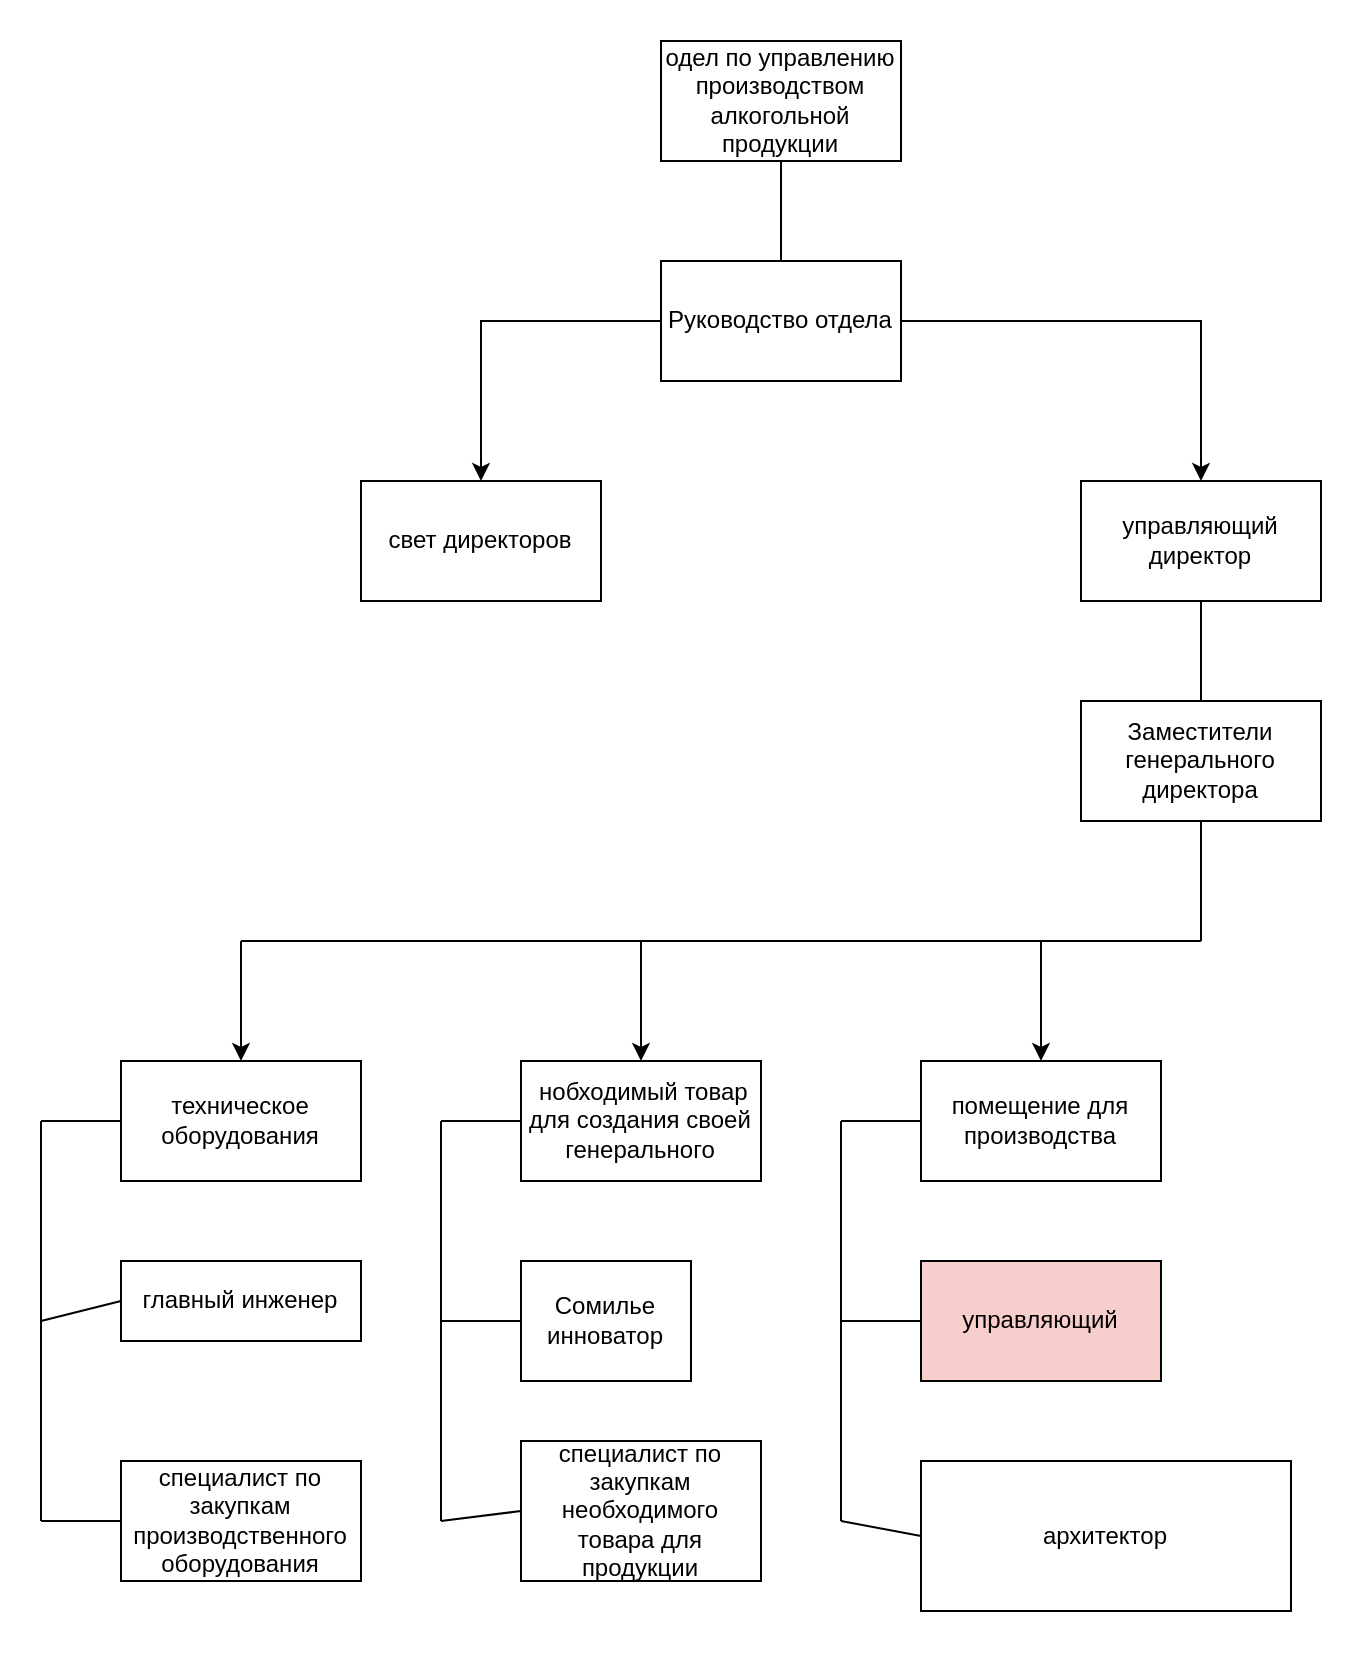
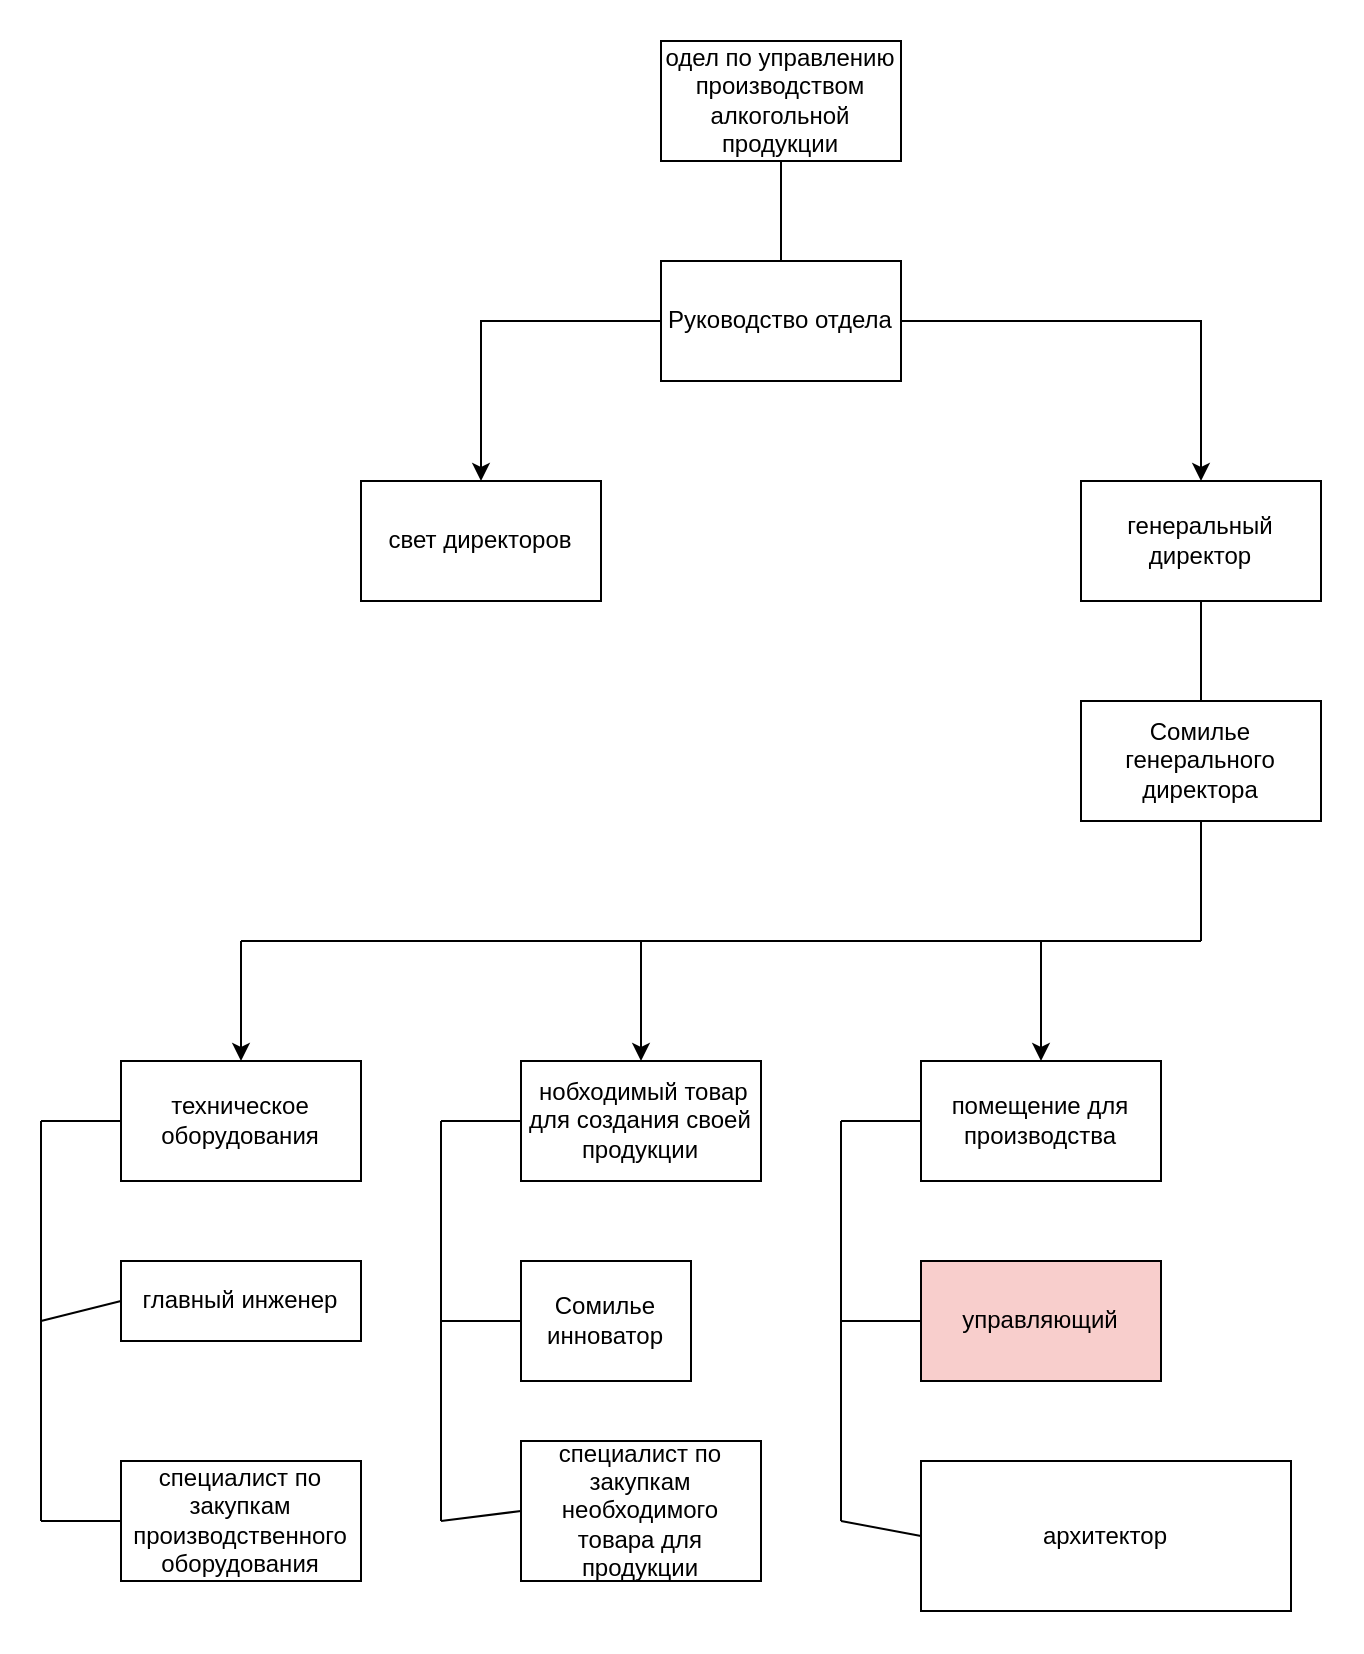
node "управляющий директор": label "управляющий директор" -> "генеральный директор"
node "Заместители генерального директора": label "Заместители генерального директора" -> "Сомилье генерального директора"
node "нобходимый товар для создания своей генерального": label "нобходимый товар для создания своей генерального" -> "нобходимый товар для создания своей продукции"
